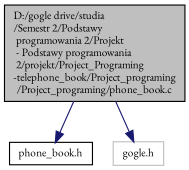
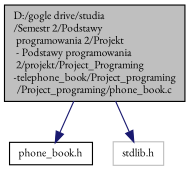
node "gogle.h": label "gogle.h" -> "stdlib.h"
